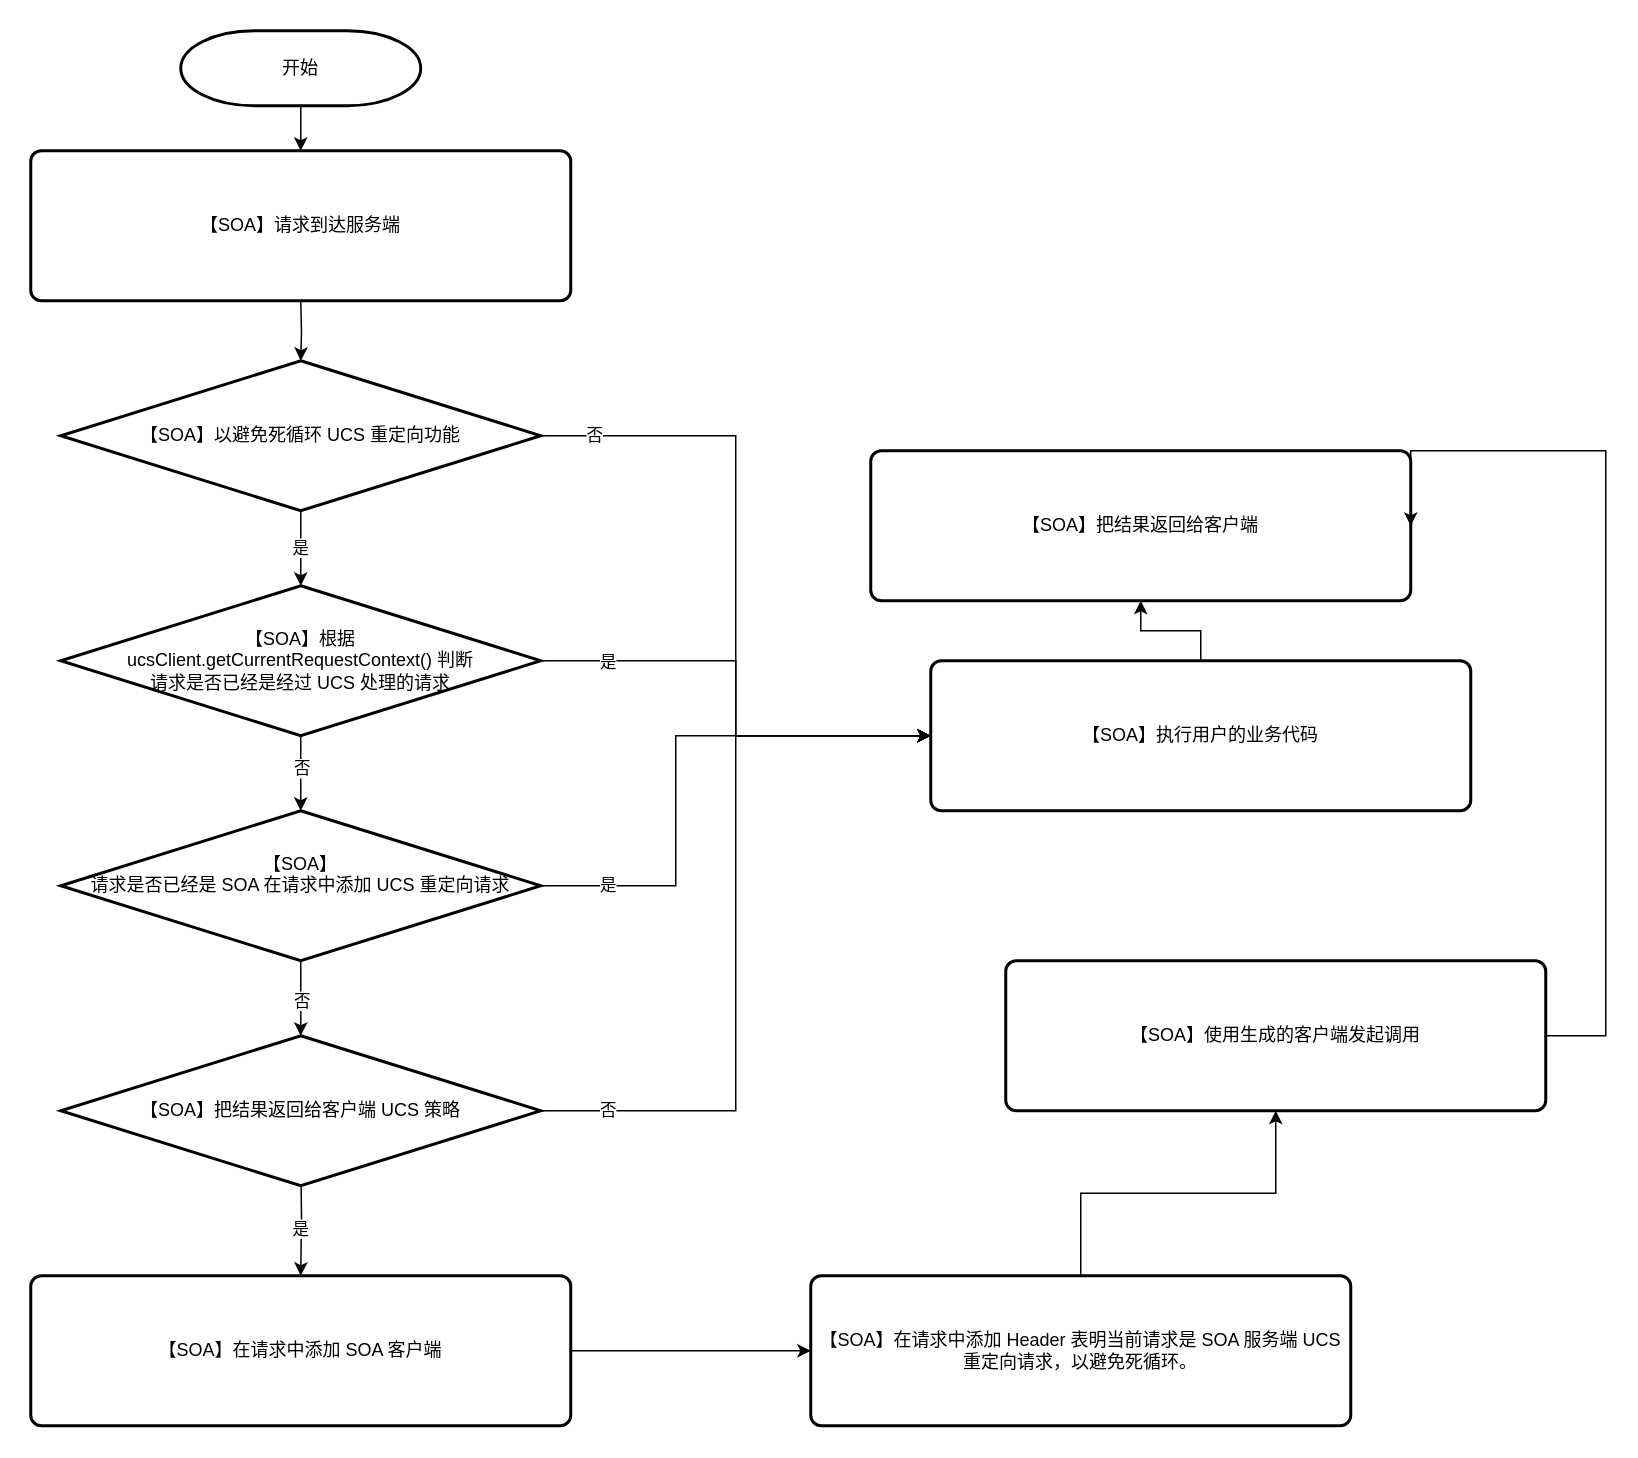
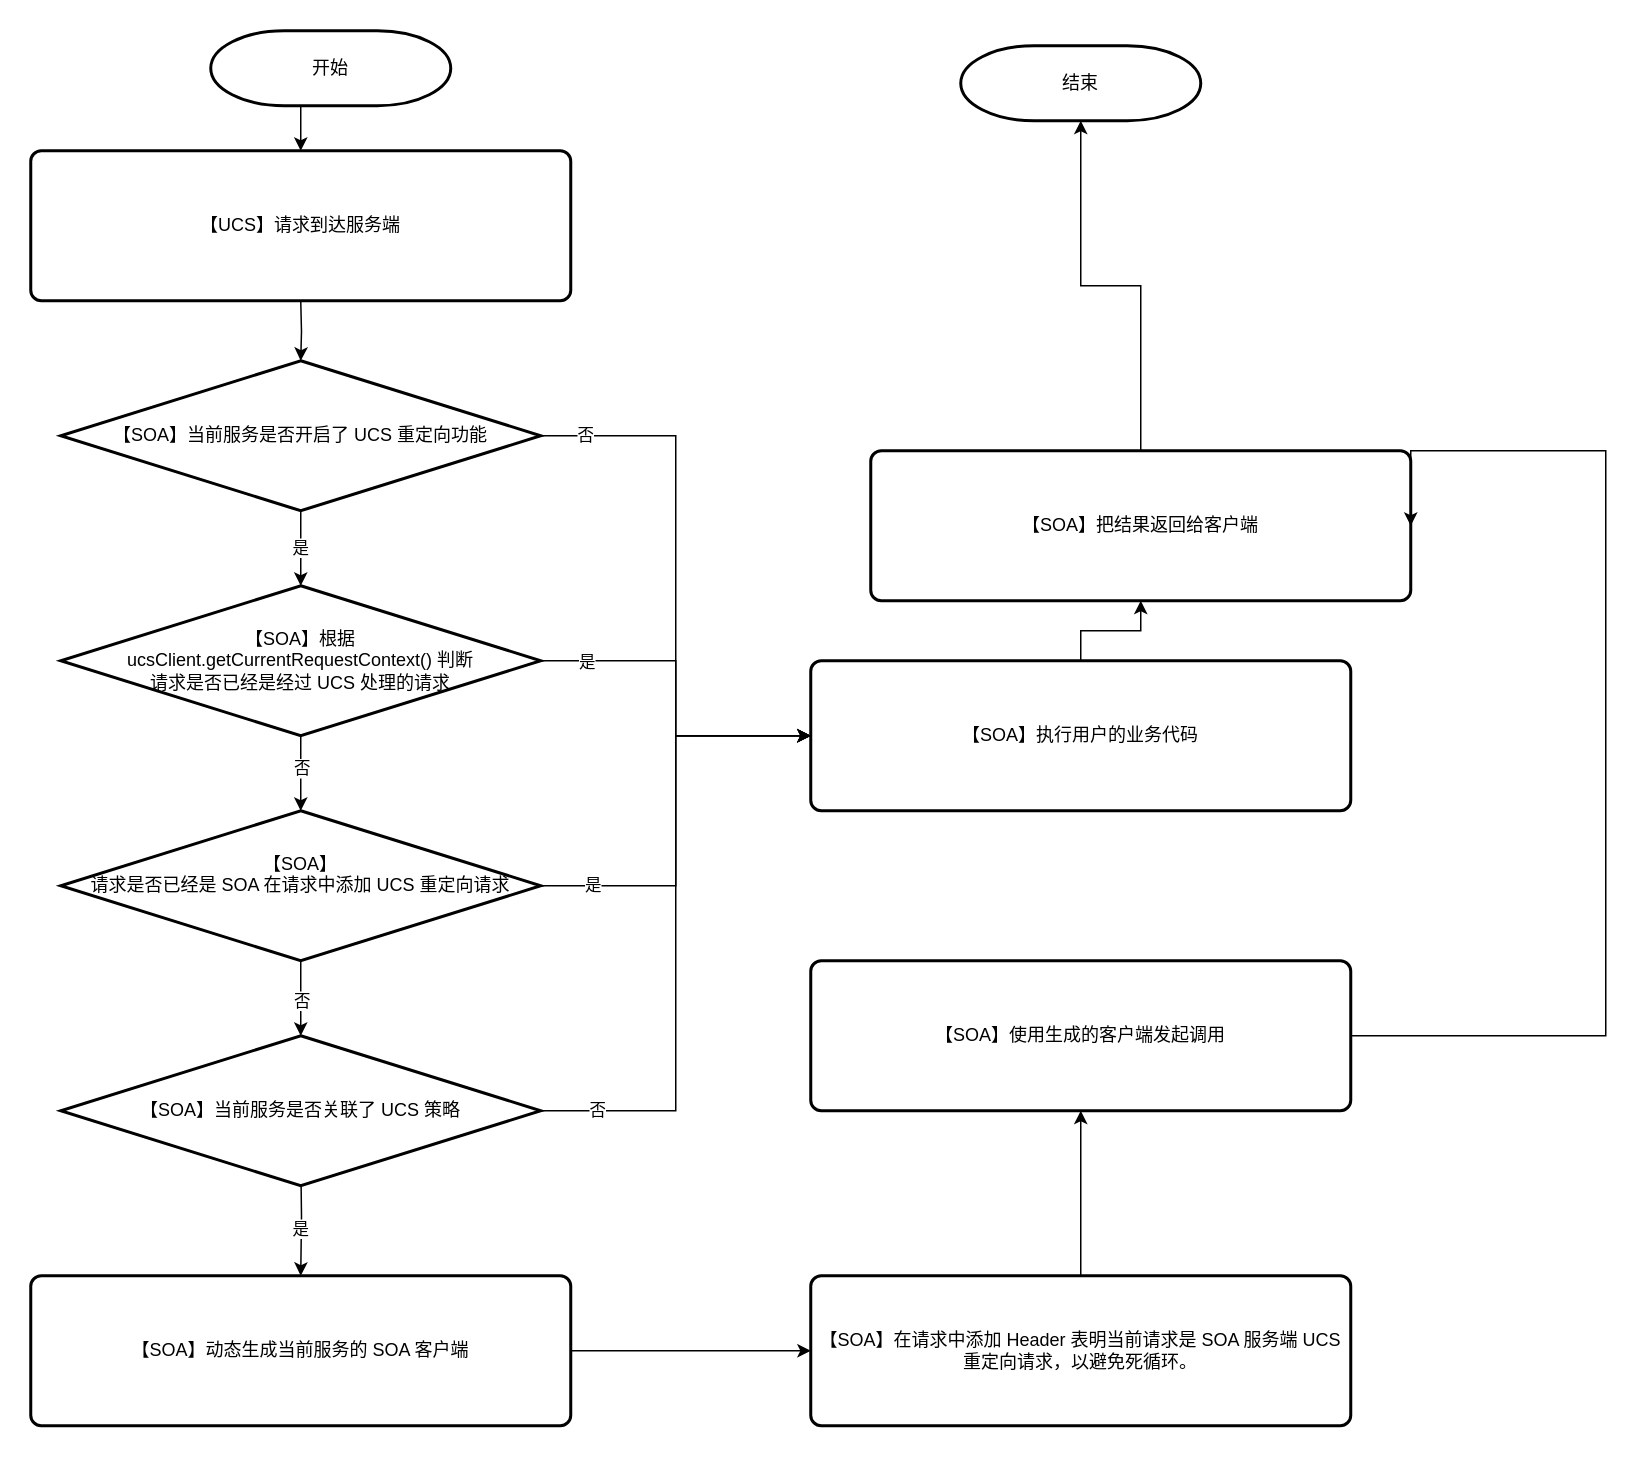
node "开始": moved (301, 68) -> (331, 68)
node "结束": added
node "【SOA】请求到达服务端": label "【SOA】请求到达服务端" -> "【UCS】请求到达服务端"
edge "【SOA】把结果返回给客户端" -> "结束": added
node "【SOA】以避免死循环 UCS 重定向功能": label "【SOA】以避免死循环 UCS 重定向功能" -> "【SOA】当前服务是否开启了 UCS 重定向功能"
node "【SOA】执行用户的业务代码": moved (1201, 736) -> (1081, 736)
node "【SOA】使用生成的客户端发起调用": moved (1276, 1036) -> (1081, 1036)
node "【SOA】把结果返回给客户端 UCS 策略": label "【SOA】把结果返回给客户端 UCS 策略" -> "【SOA】当前服务是否关联了 UCS 策略"
node "【SOA】在请求中添加 SOA 客户端": label "【SOA】在请求中添加 SOA 客户端" -> "【SOA】动态生成当前服务的 SOA 客户端"
